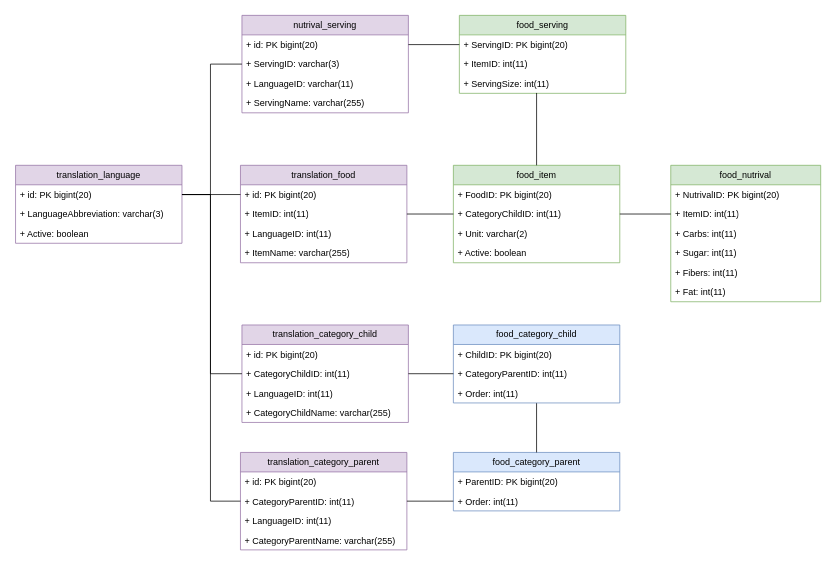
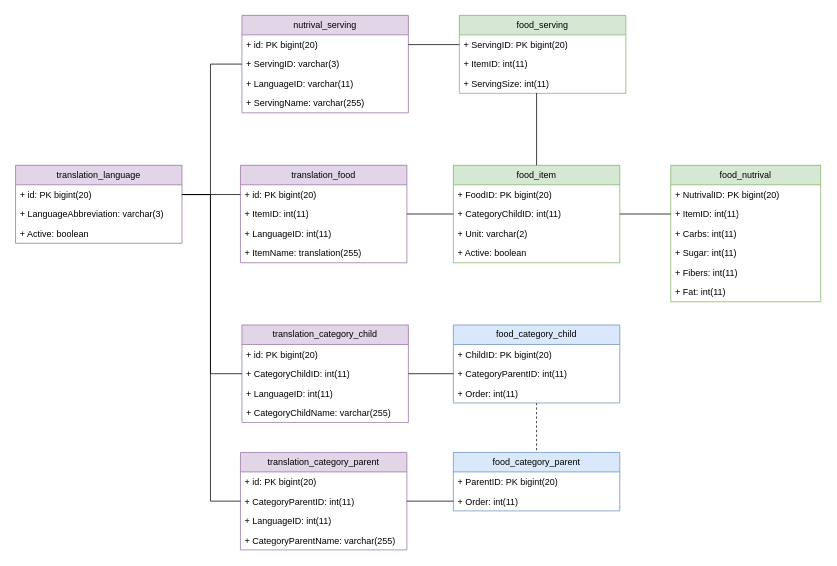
node "+ ItemName: varchar(255)": label "+ ItemName: varchar(255)" -> "+ ItemName: translation(255)"
edge "food_category_child" -- "food_category_parent": style solid -> dashed
